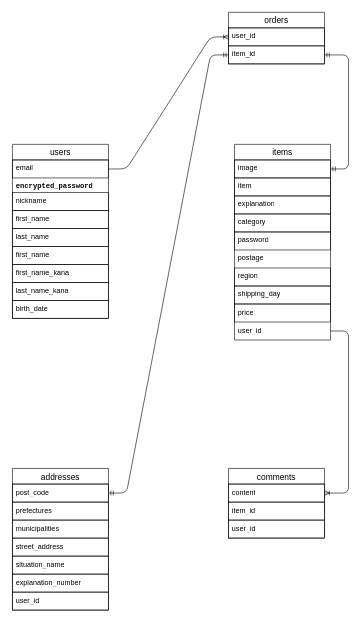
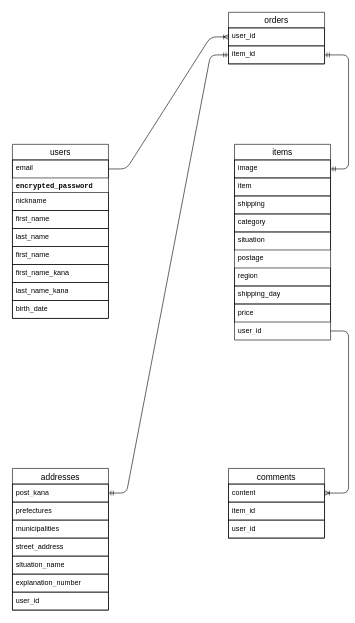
node "explanation": label "explanation" -> "shipping"
node "password": label "password" -> "situation"
node "post_code": label "post_code" -> "post_kana"
